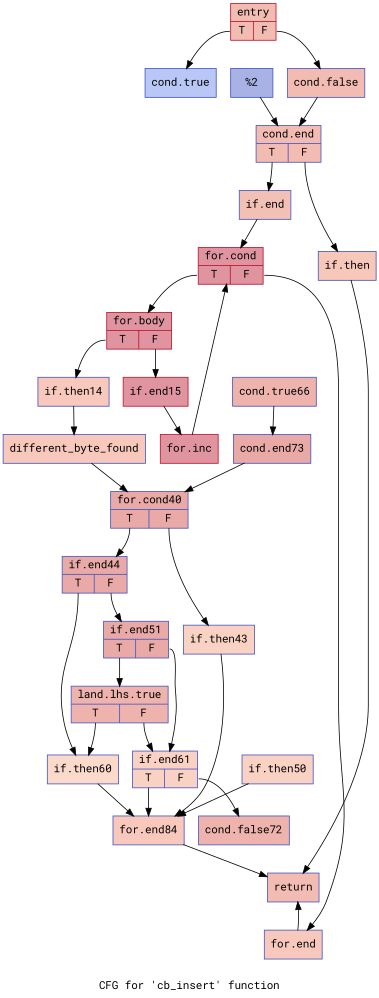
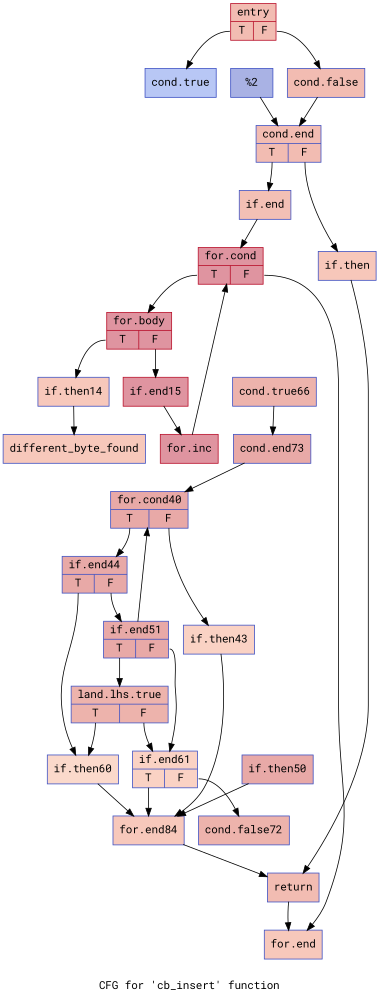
edge "different_byte_found" -> "for.cond40": now "if.end51" -> "for.cond40"
node "if.then50": fillcolor #f4987a70 -> #ca3b3770
edge "for.end" -> "return": reversed
